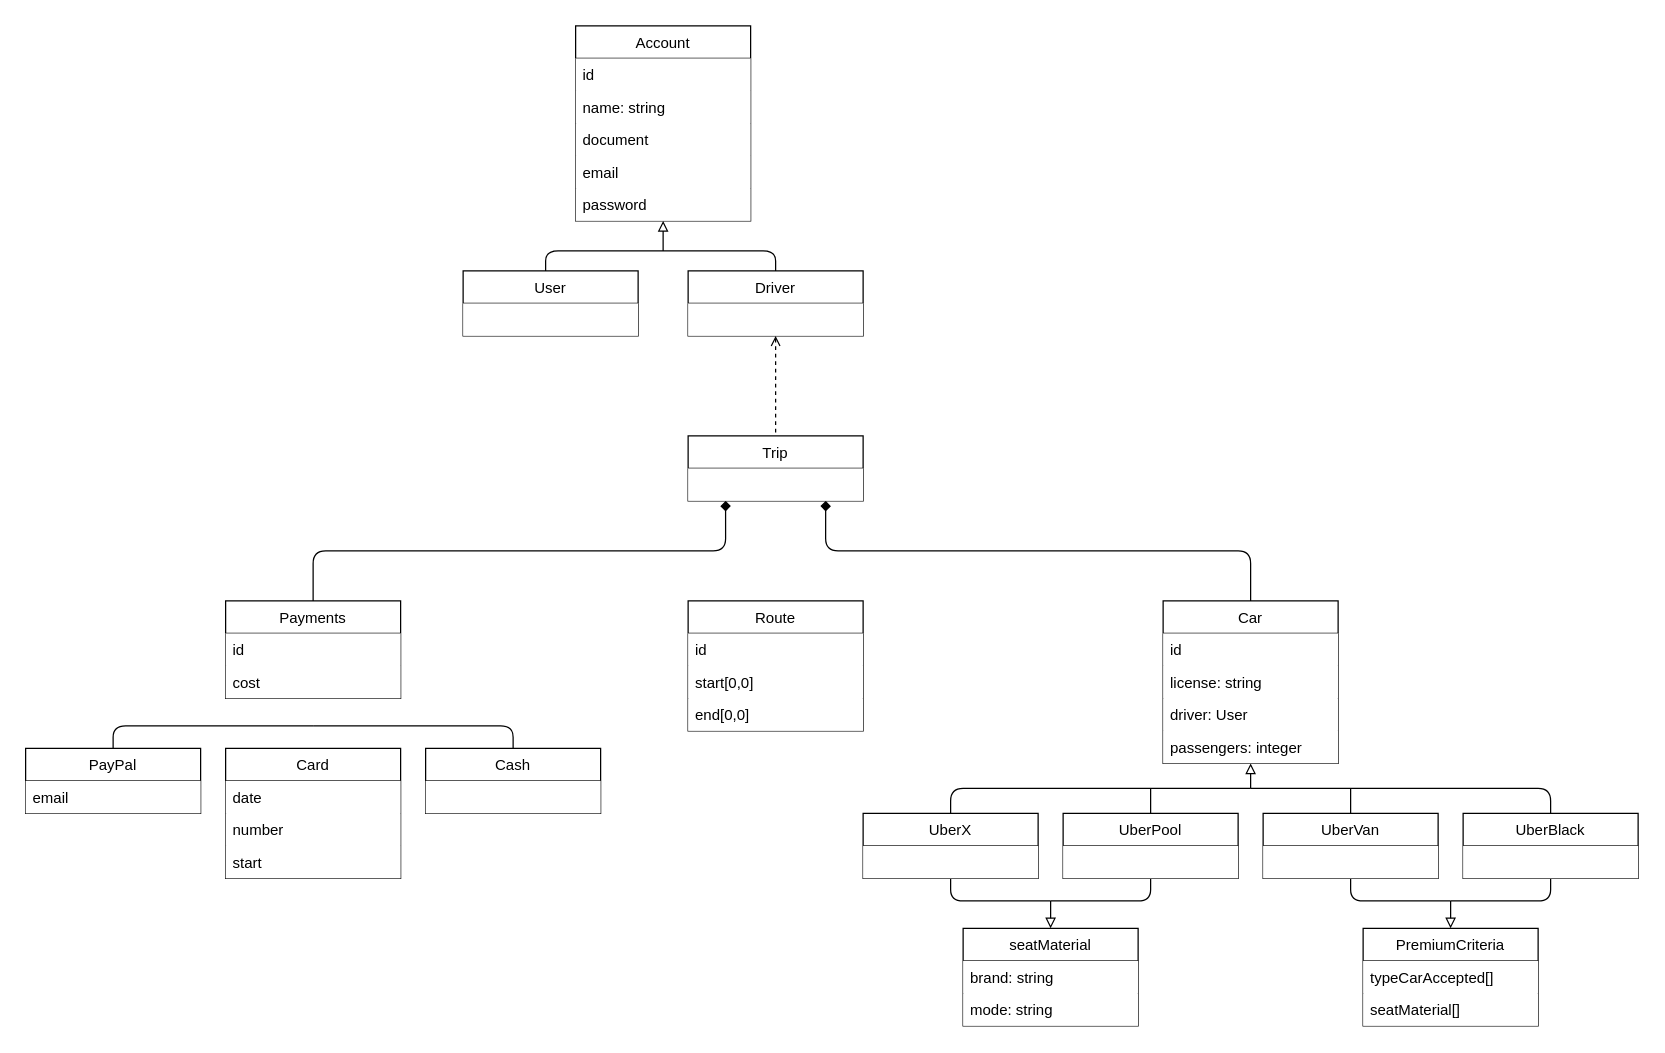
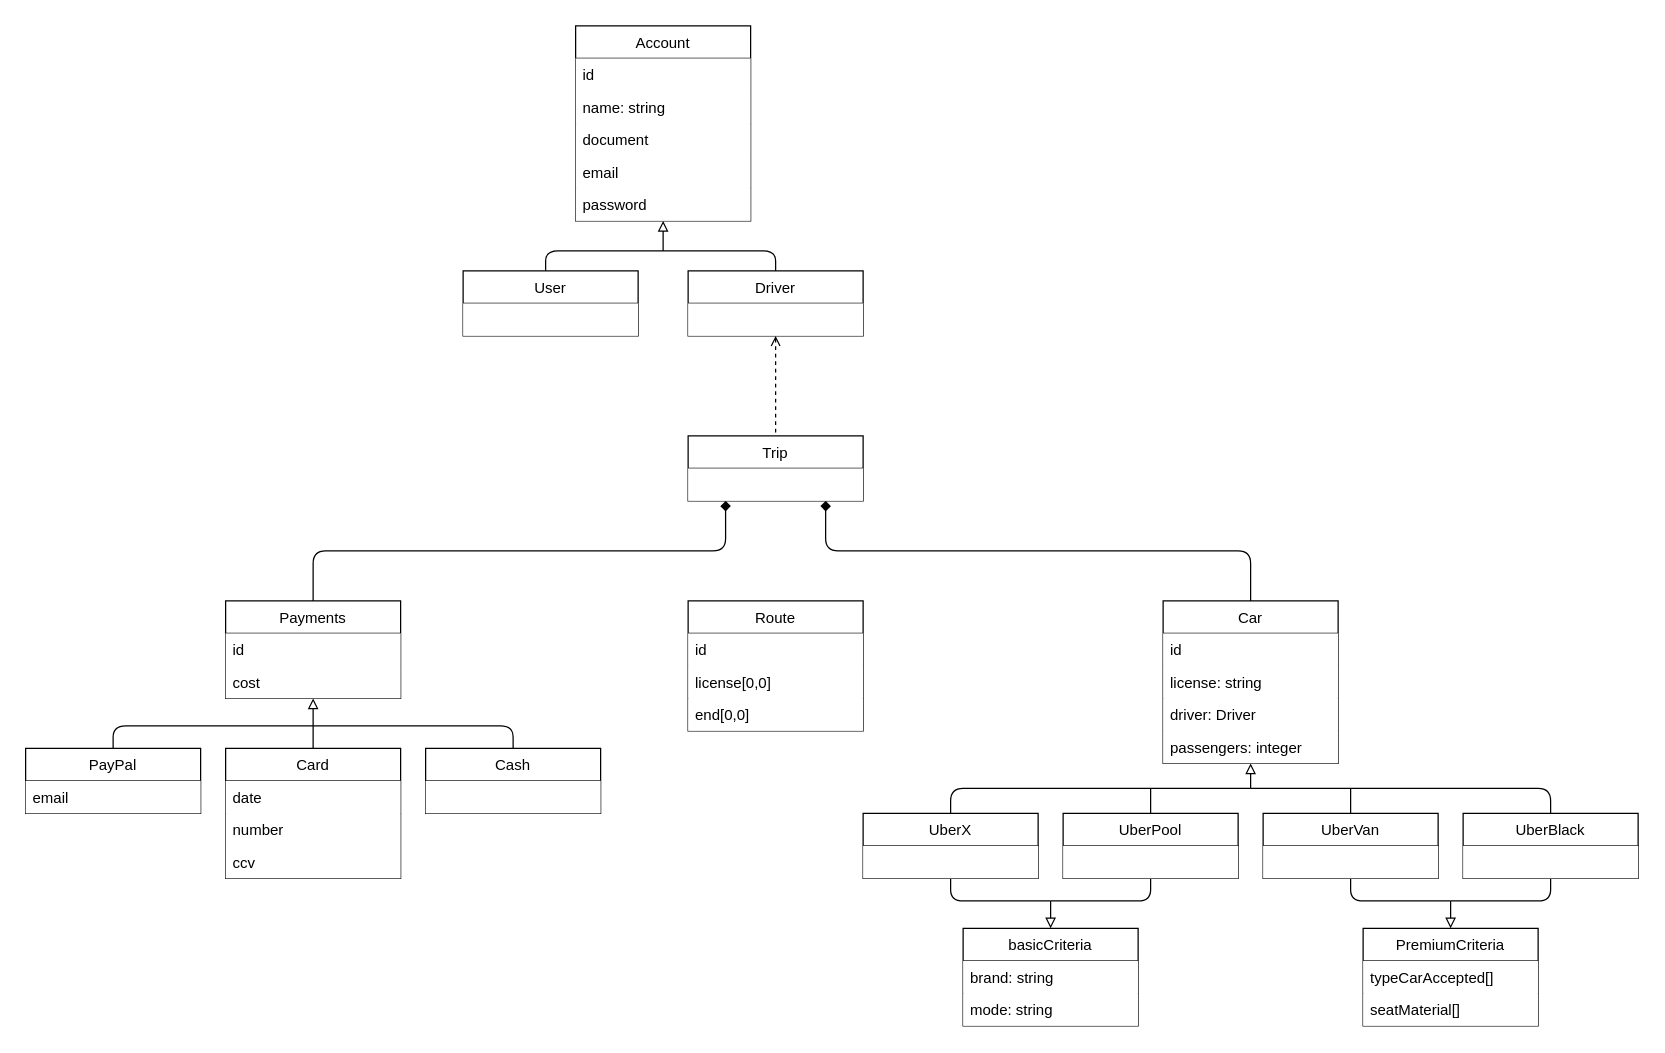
node "start[0,0]": label "start[0,0]" -> "license[0,0]"
node "driver: User": label "driver: User" -> "driver: Driver"
edge "Card" -> "Payments": added
node "start": label "start" -> "ccv"
node "seatMaterial": label "seatMaterial" -> "basicCriteria"
